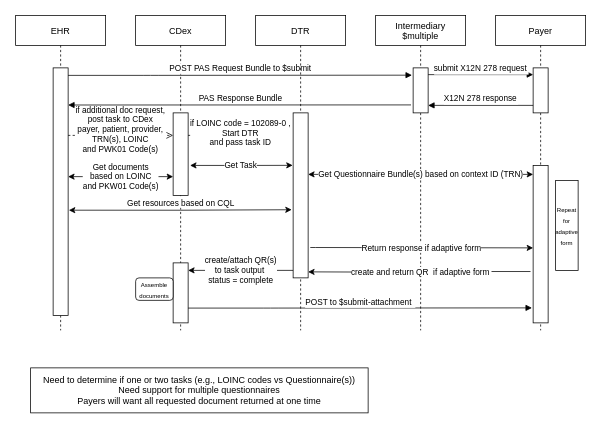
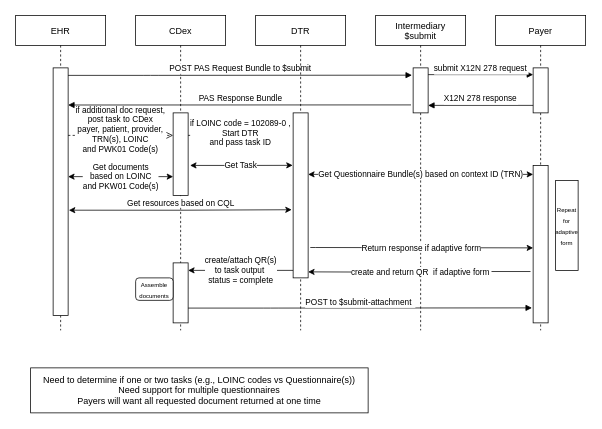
node "Intermediary $multiple": label "Intermediary $multiple" -> "Intermediary $submit"
